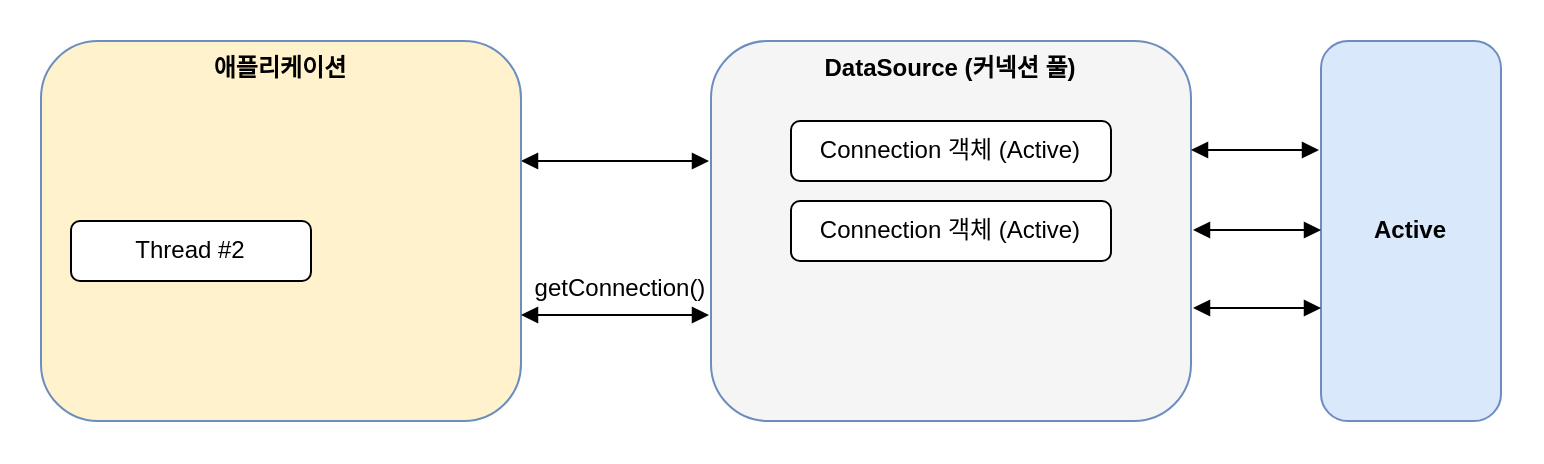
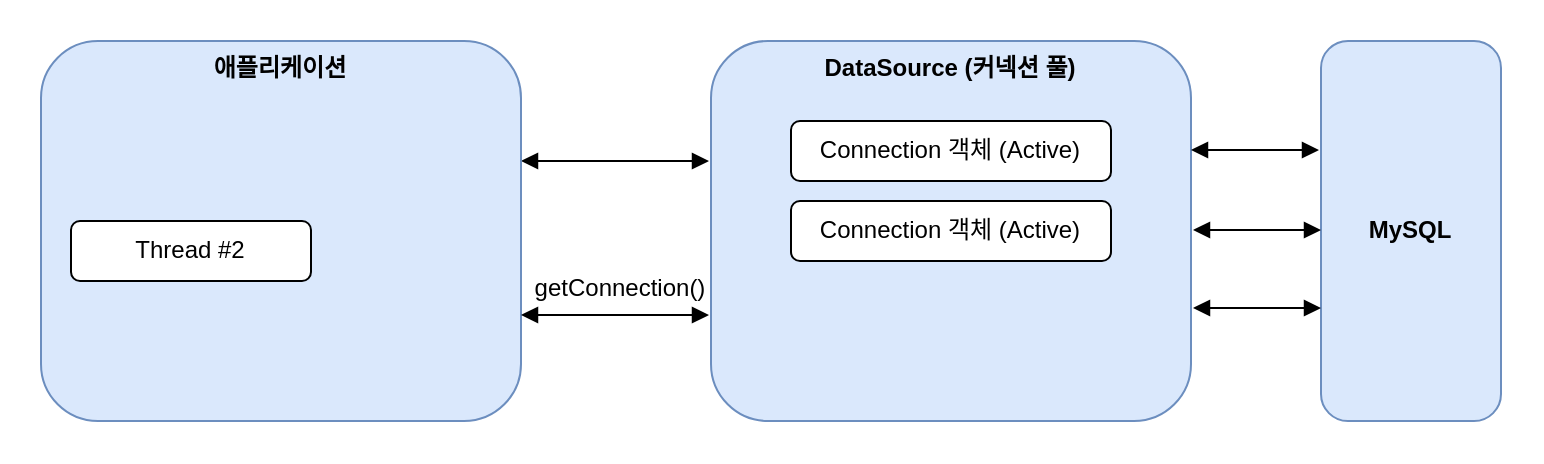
node "애플리케이션": fillcolor #fff2cc -> #dae8fc
node "DataSource (커넥션 풀)": fillcolor #f5f5f5 -> #dae8fc
node "Active": label "Active" -> "MySQL"
